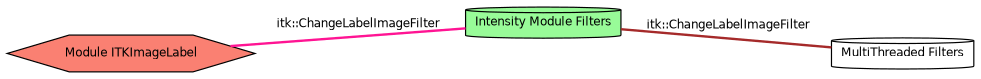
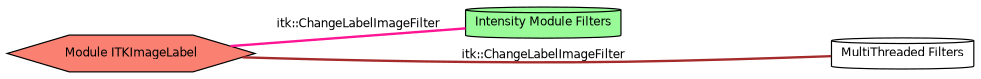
edge "Intensity Module Filters" -- "MultiThreaded Filters": now "Module ITKImageLabel" -- "MultiThreaded Filters"
